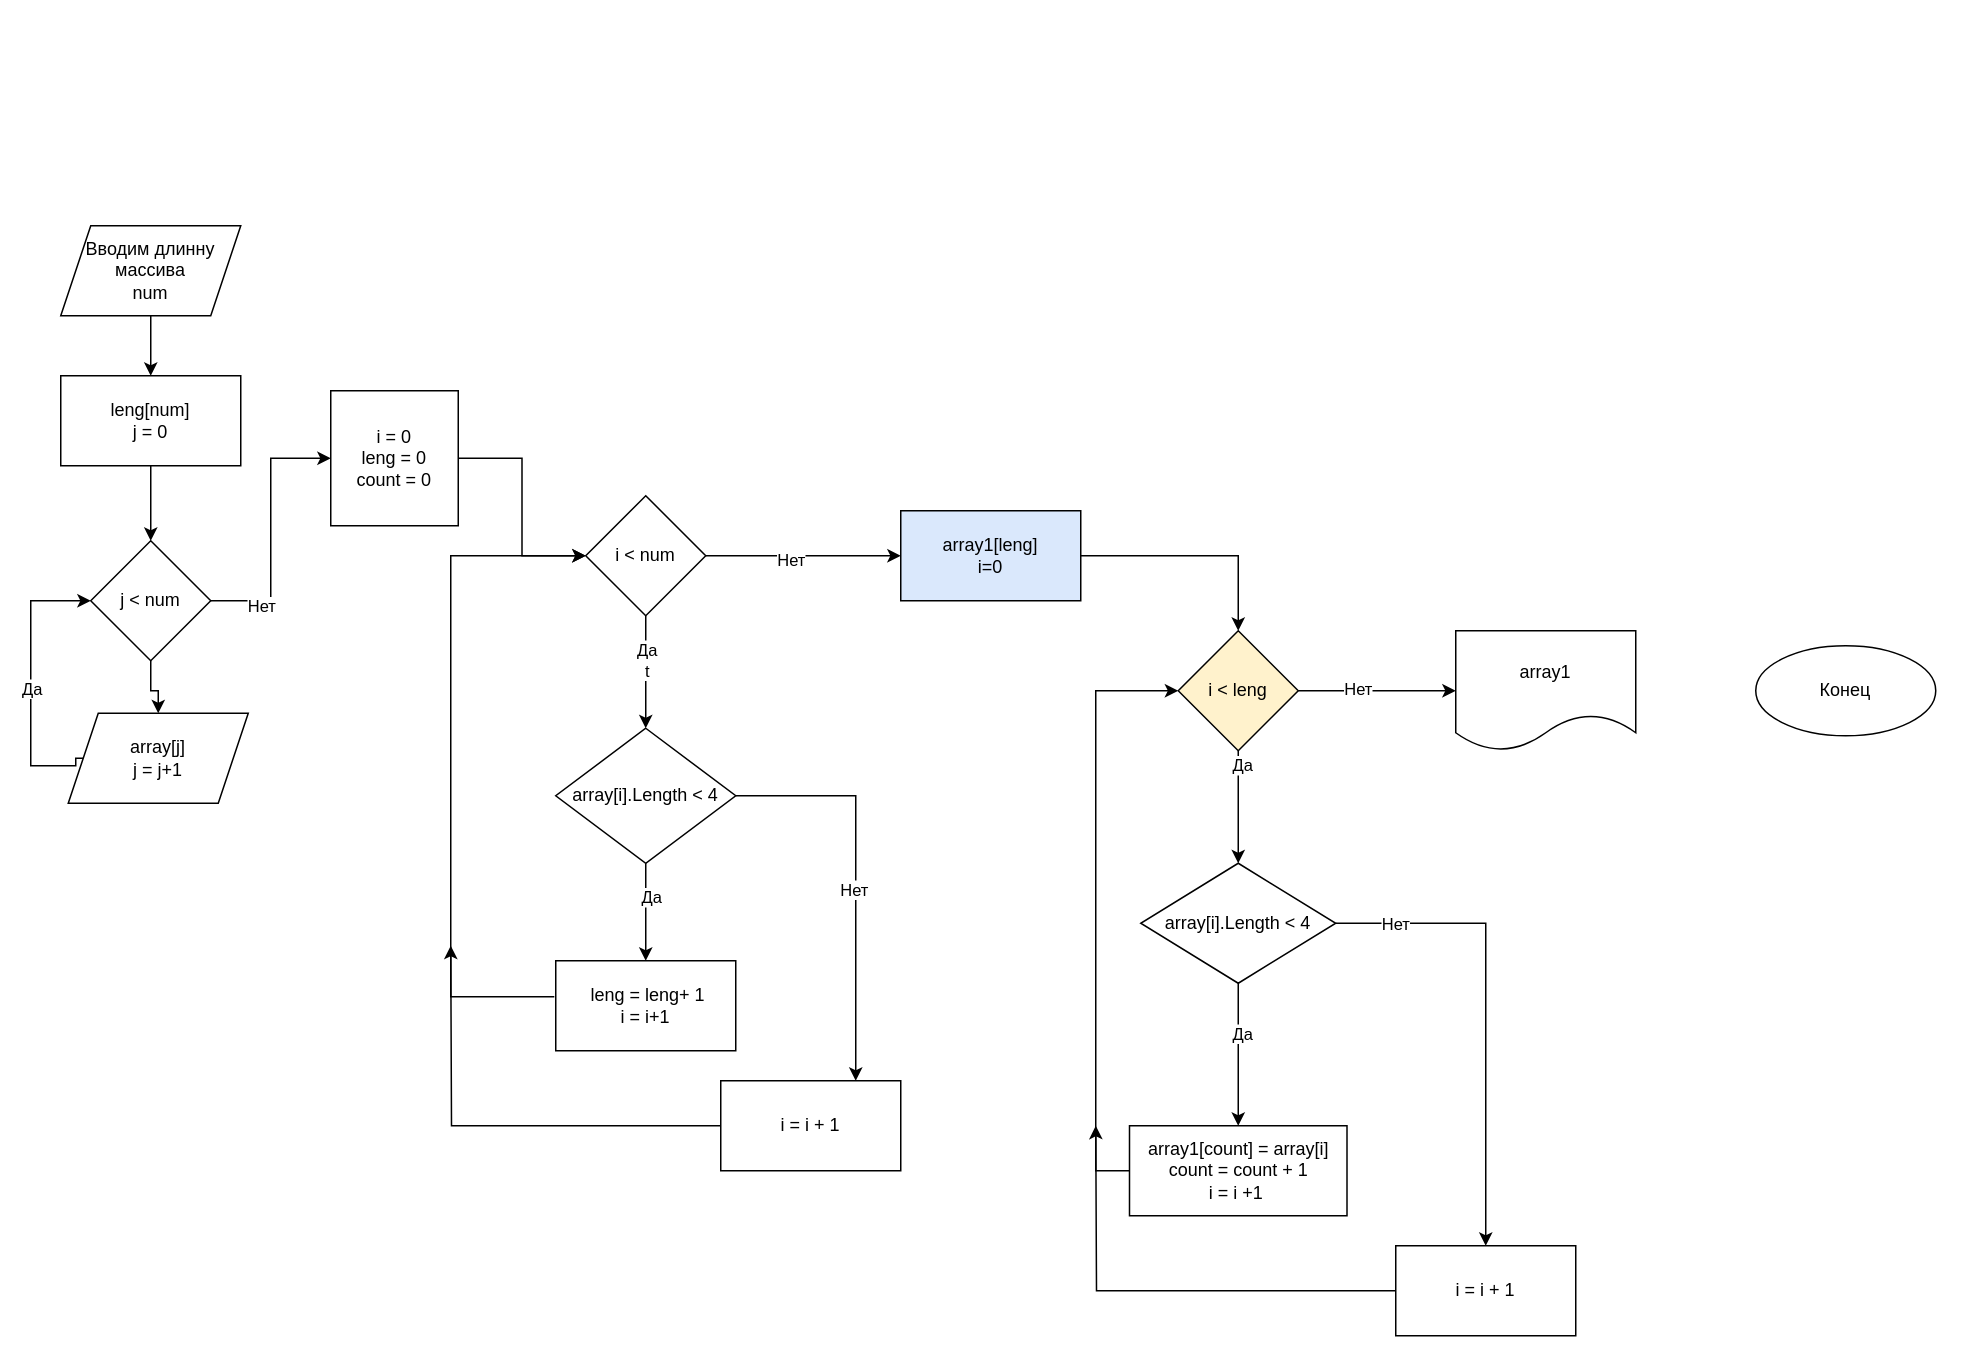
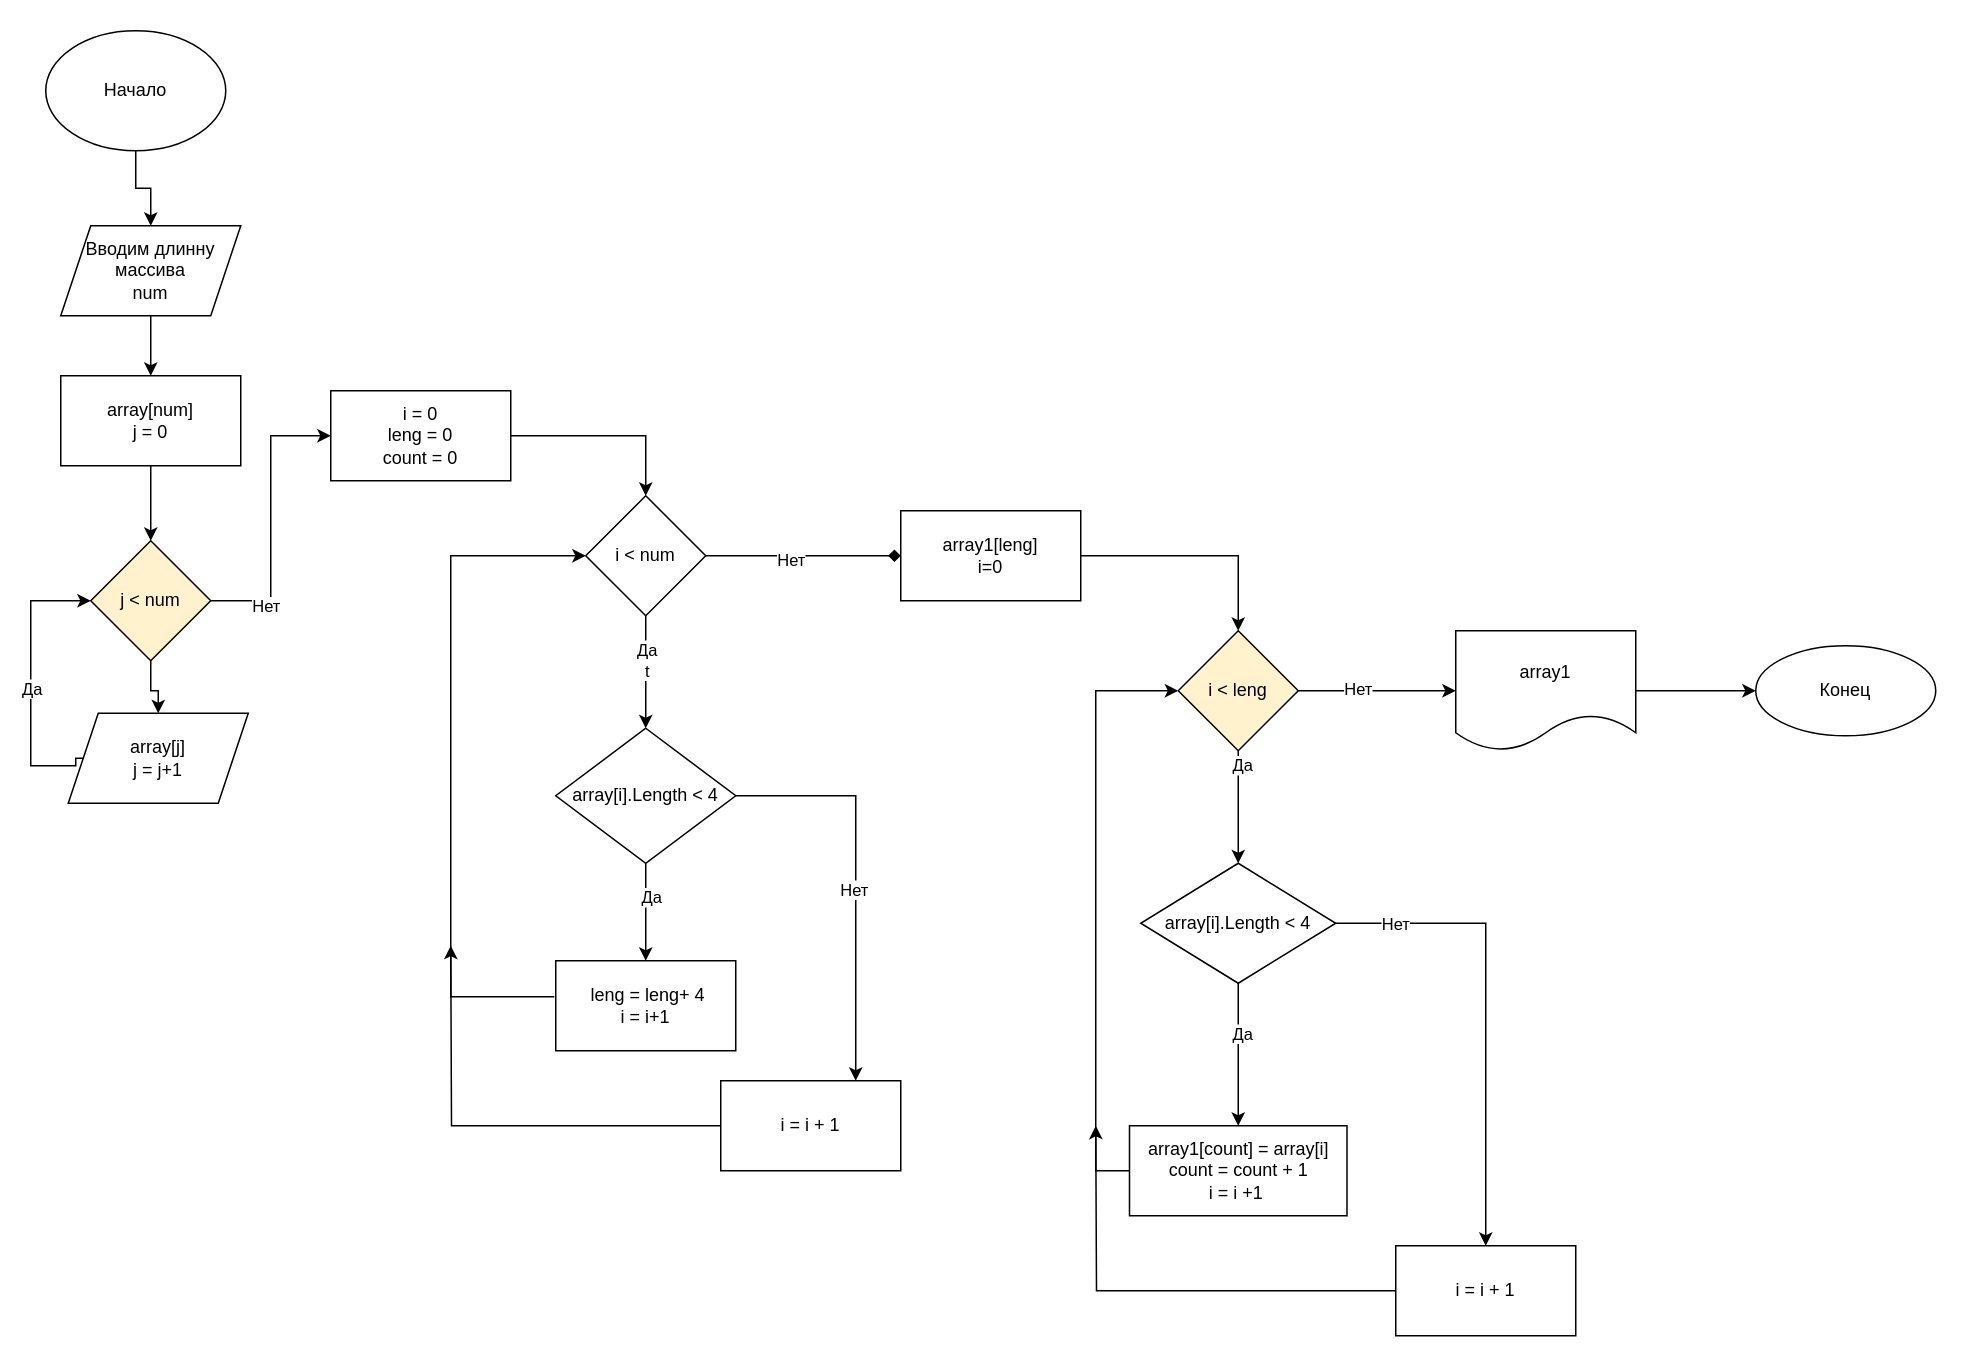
node "Начало": added
edge "Начало" -> "Вводим длинну массива num": added
node "leng[num] j = 0": label "leng[num] j = 0" -> "array[num] j = 0"
node "i = 0 leng = 0 count = 0": size 128x135 -> 180x90
edge "i < num" -> "array1[leng] i=0": arrowhead classic -> diamond
node "array1[leng] i=0": fillcolor #dae8fc -> #ffffff
node "j < num": fillcolor #ffffff -> #fff2cc
edge "array1" -> "Конец": added
node "leng = leng+ 1 i = i+1": label "leng = leng+ 1 i = i+1" -> "leng = leng+ 4 i = i+1"
